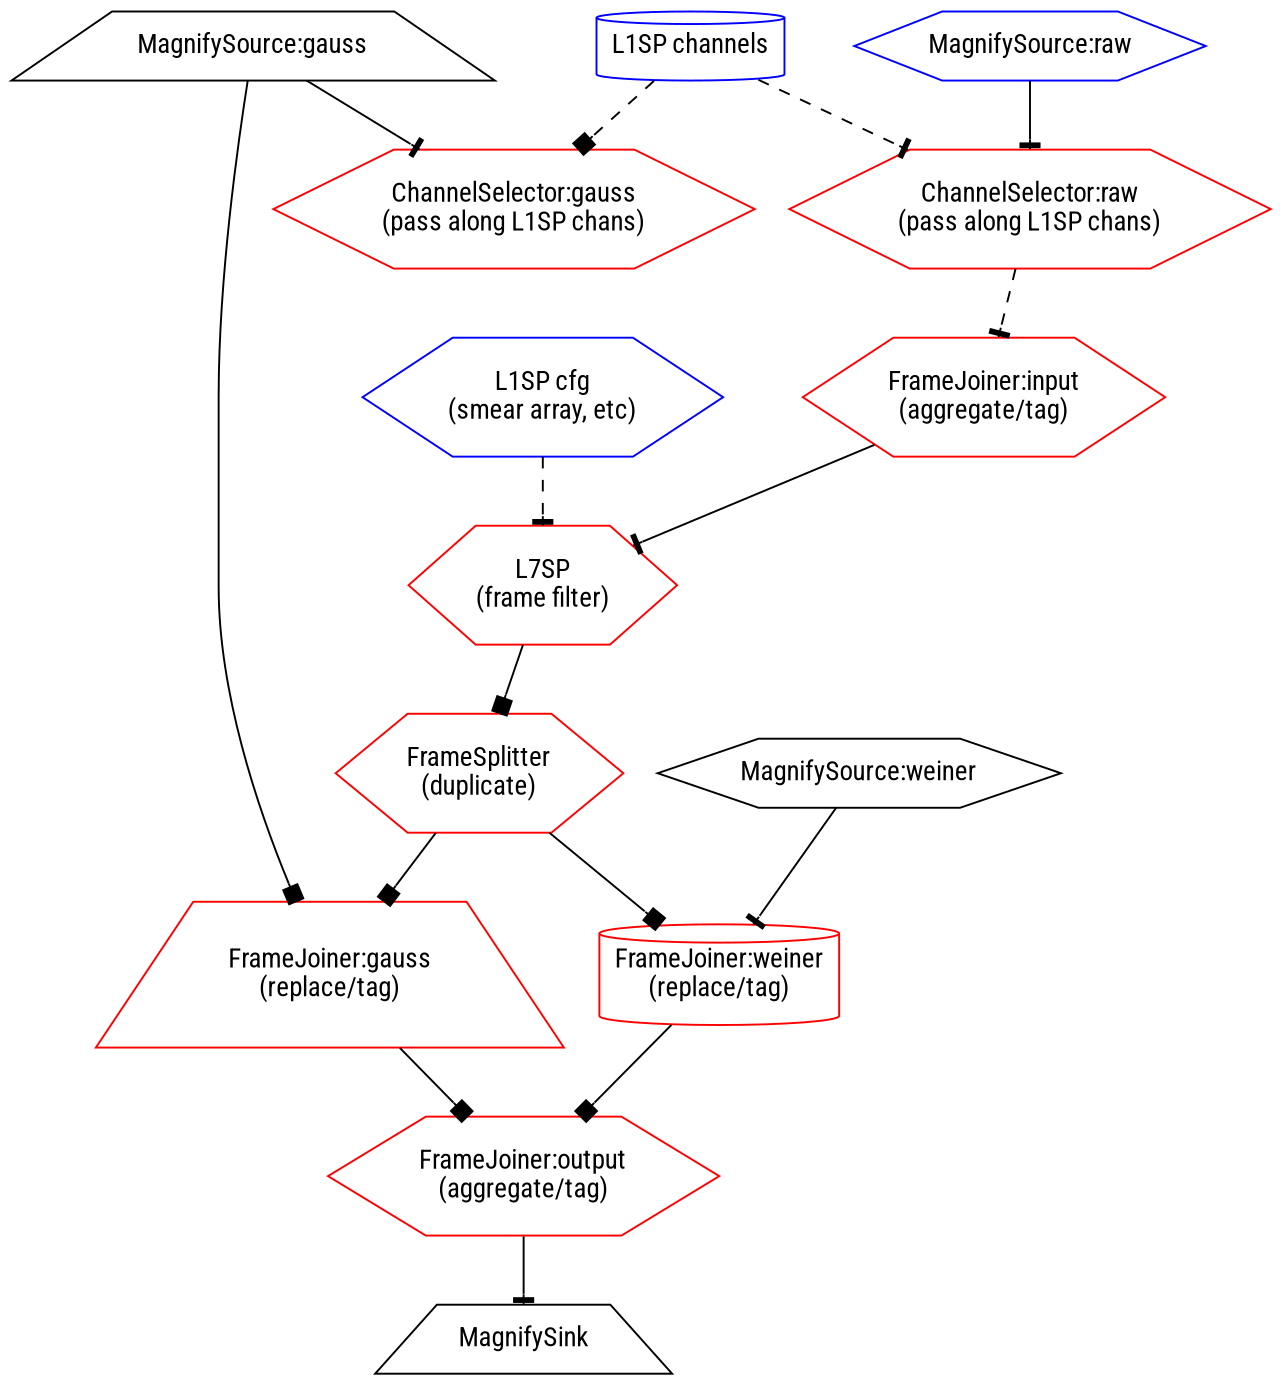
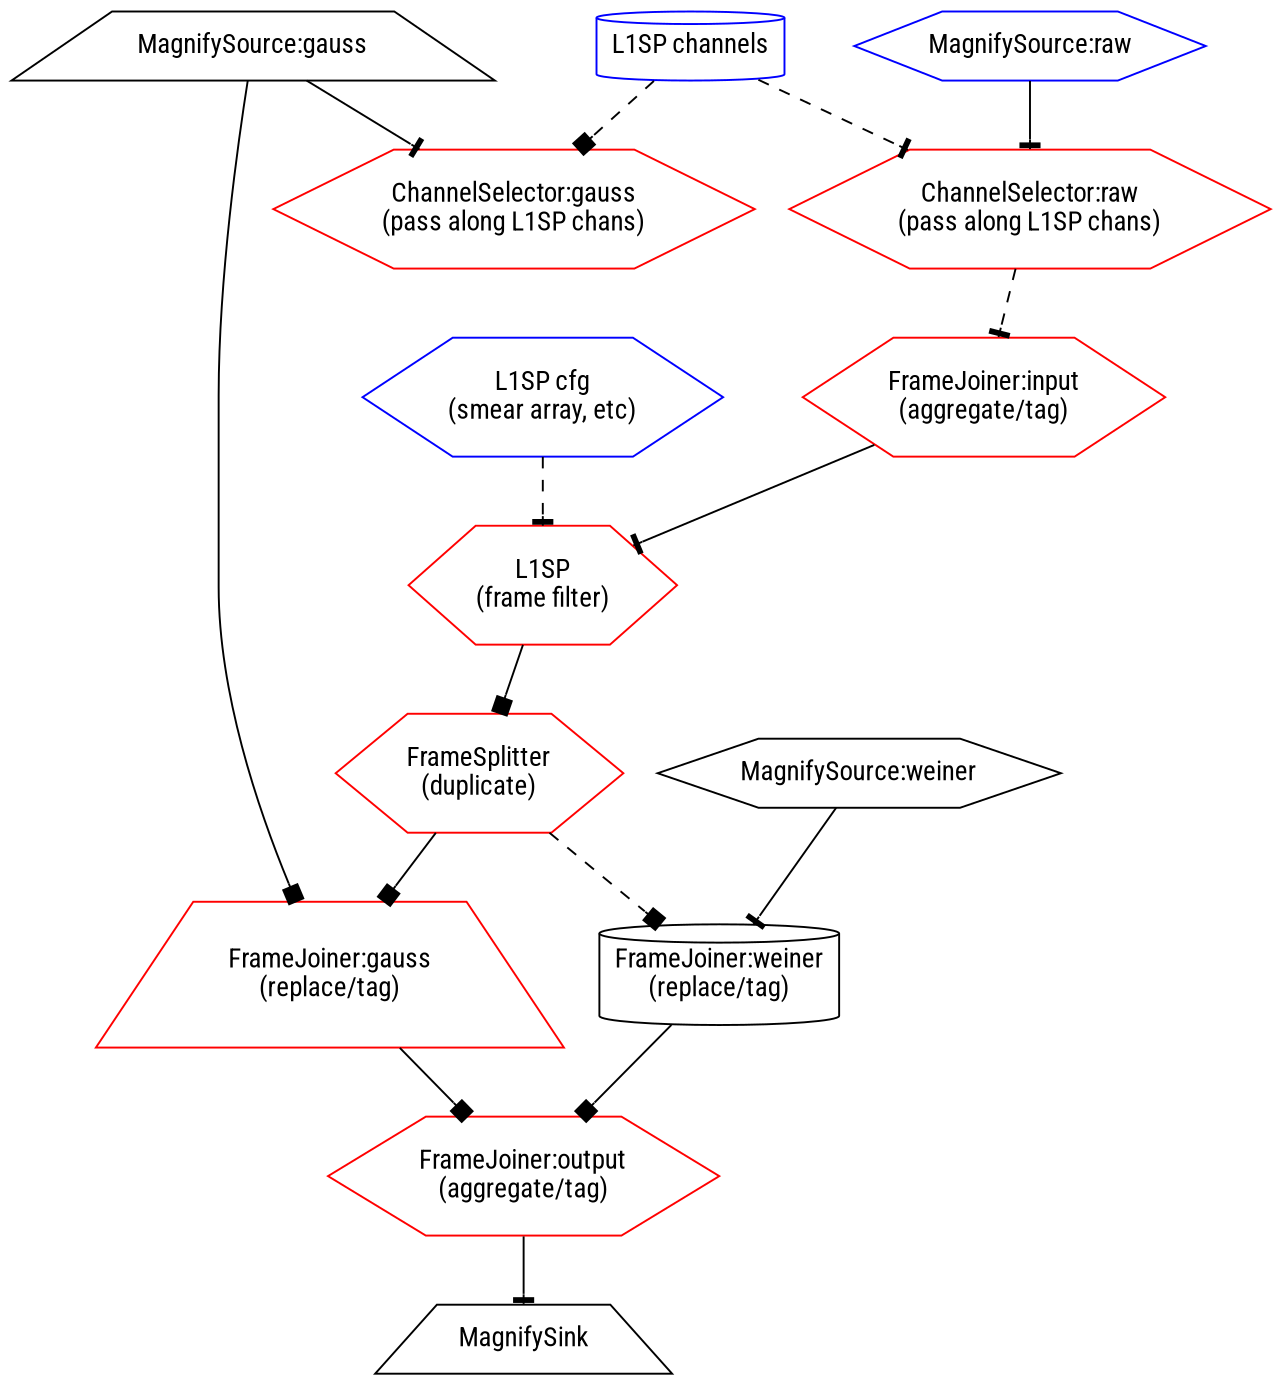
node "L7SP (frame filter)": label "L7SP (frame filter)" -> "L1SP (frame filter)"
edge "FrameSplitter (duplicate)" -> "FrameJoiner:weiner (replace/tag)": style solid -> dashed
node "FrameJoiner:weiner (replace/tag)": color red -> black
